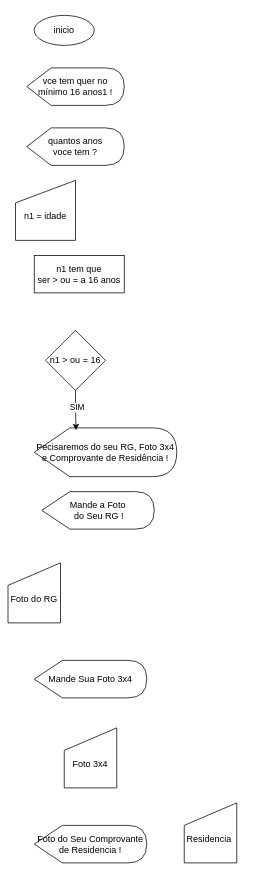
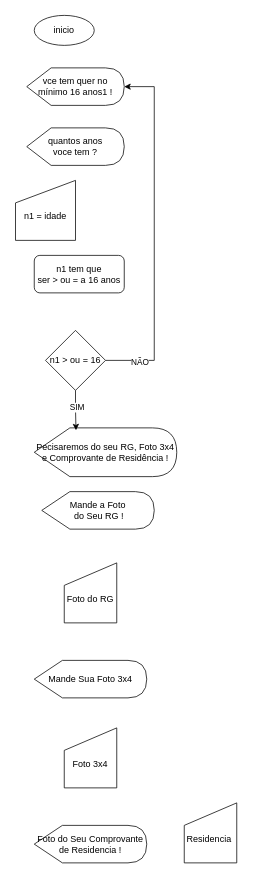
edge "n1 > ou = 16" -> "vce tem quer no mínimo 16 anos1 !": added, label "NÃO"
node "n1 tem que ser > ou = a 16 anos": shape rectangle -> rounded rectangle
node "Foto do RG": moved (34, 593) -> (90, 593)
